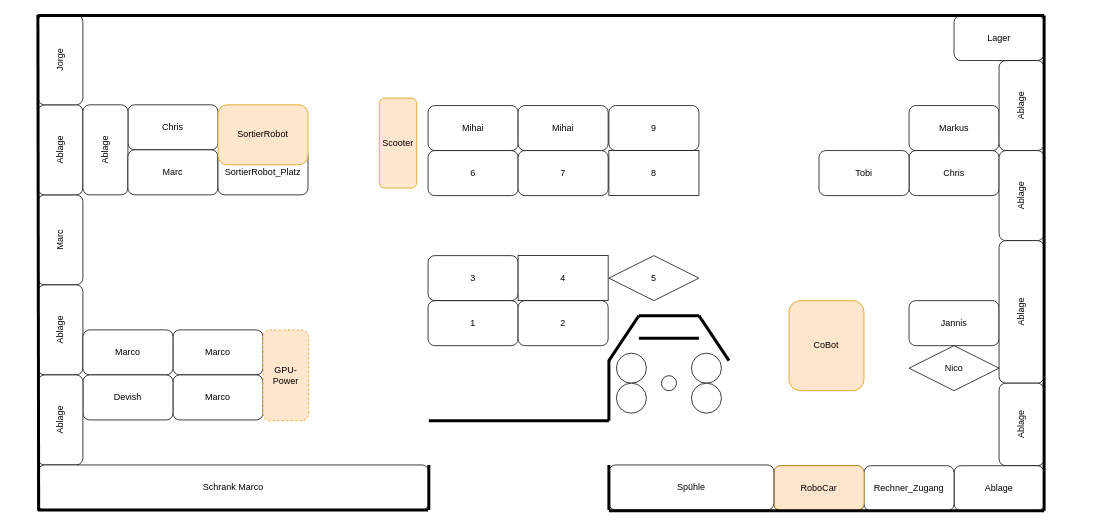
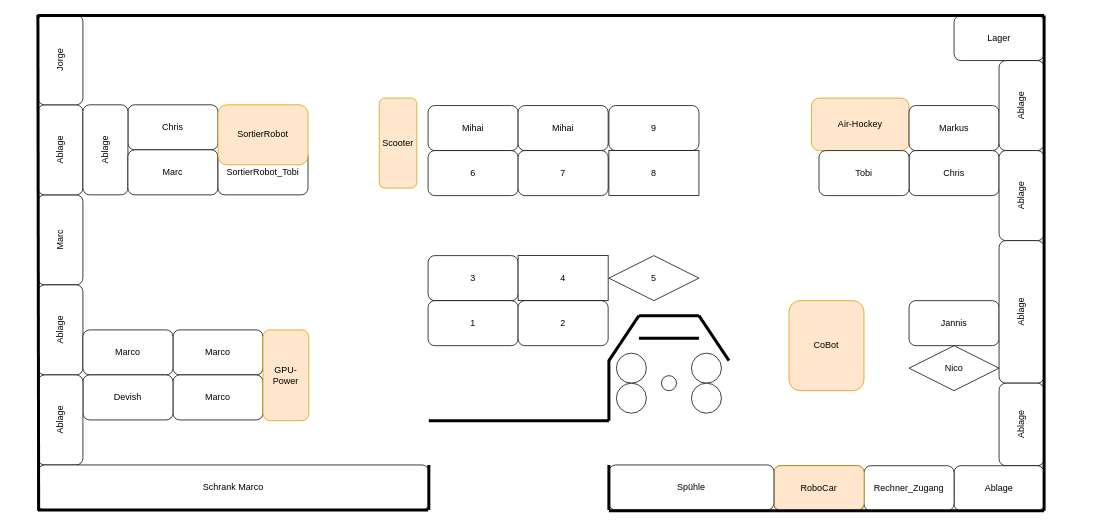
node "Air-Hockey": added
node "SortierRobot_Platz": label "SortierRobot_Platz" -> "SortierRobot_Tobi"
node "GPU-Power": style dashed -> solid
